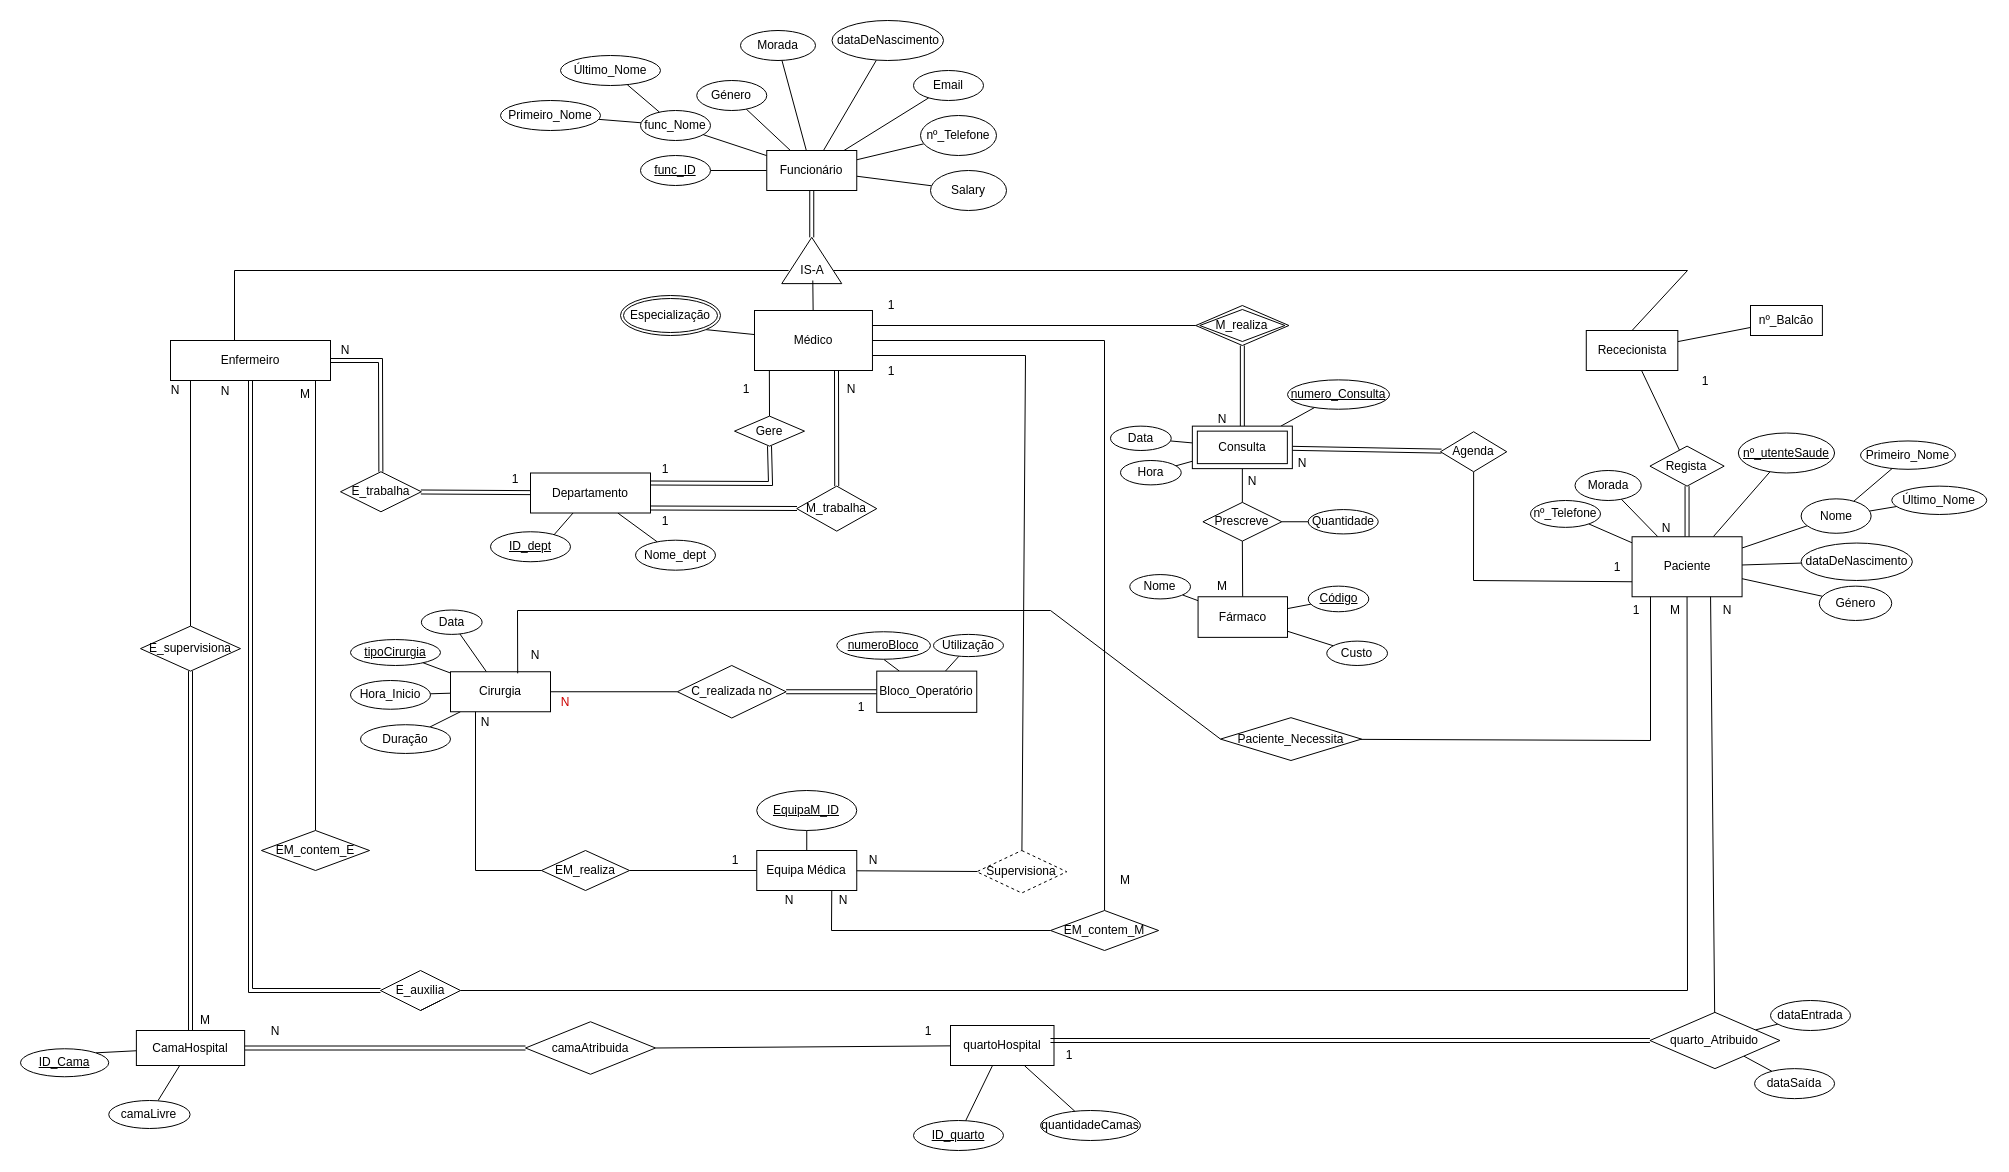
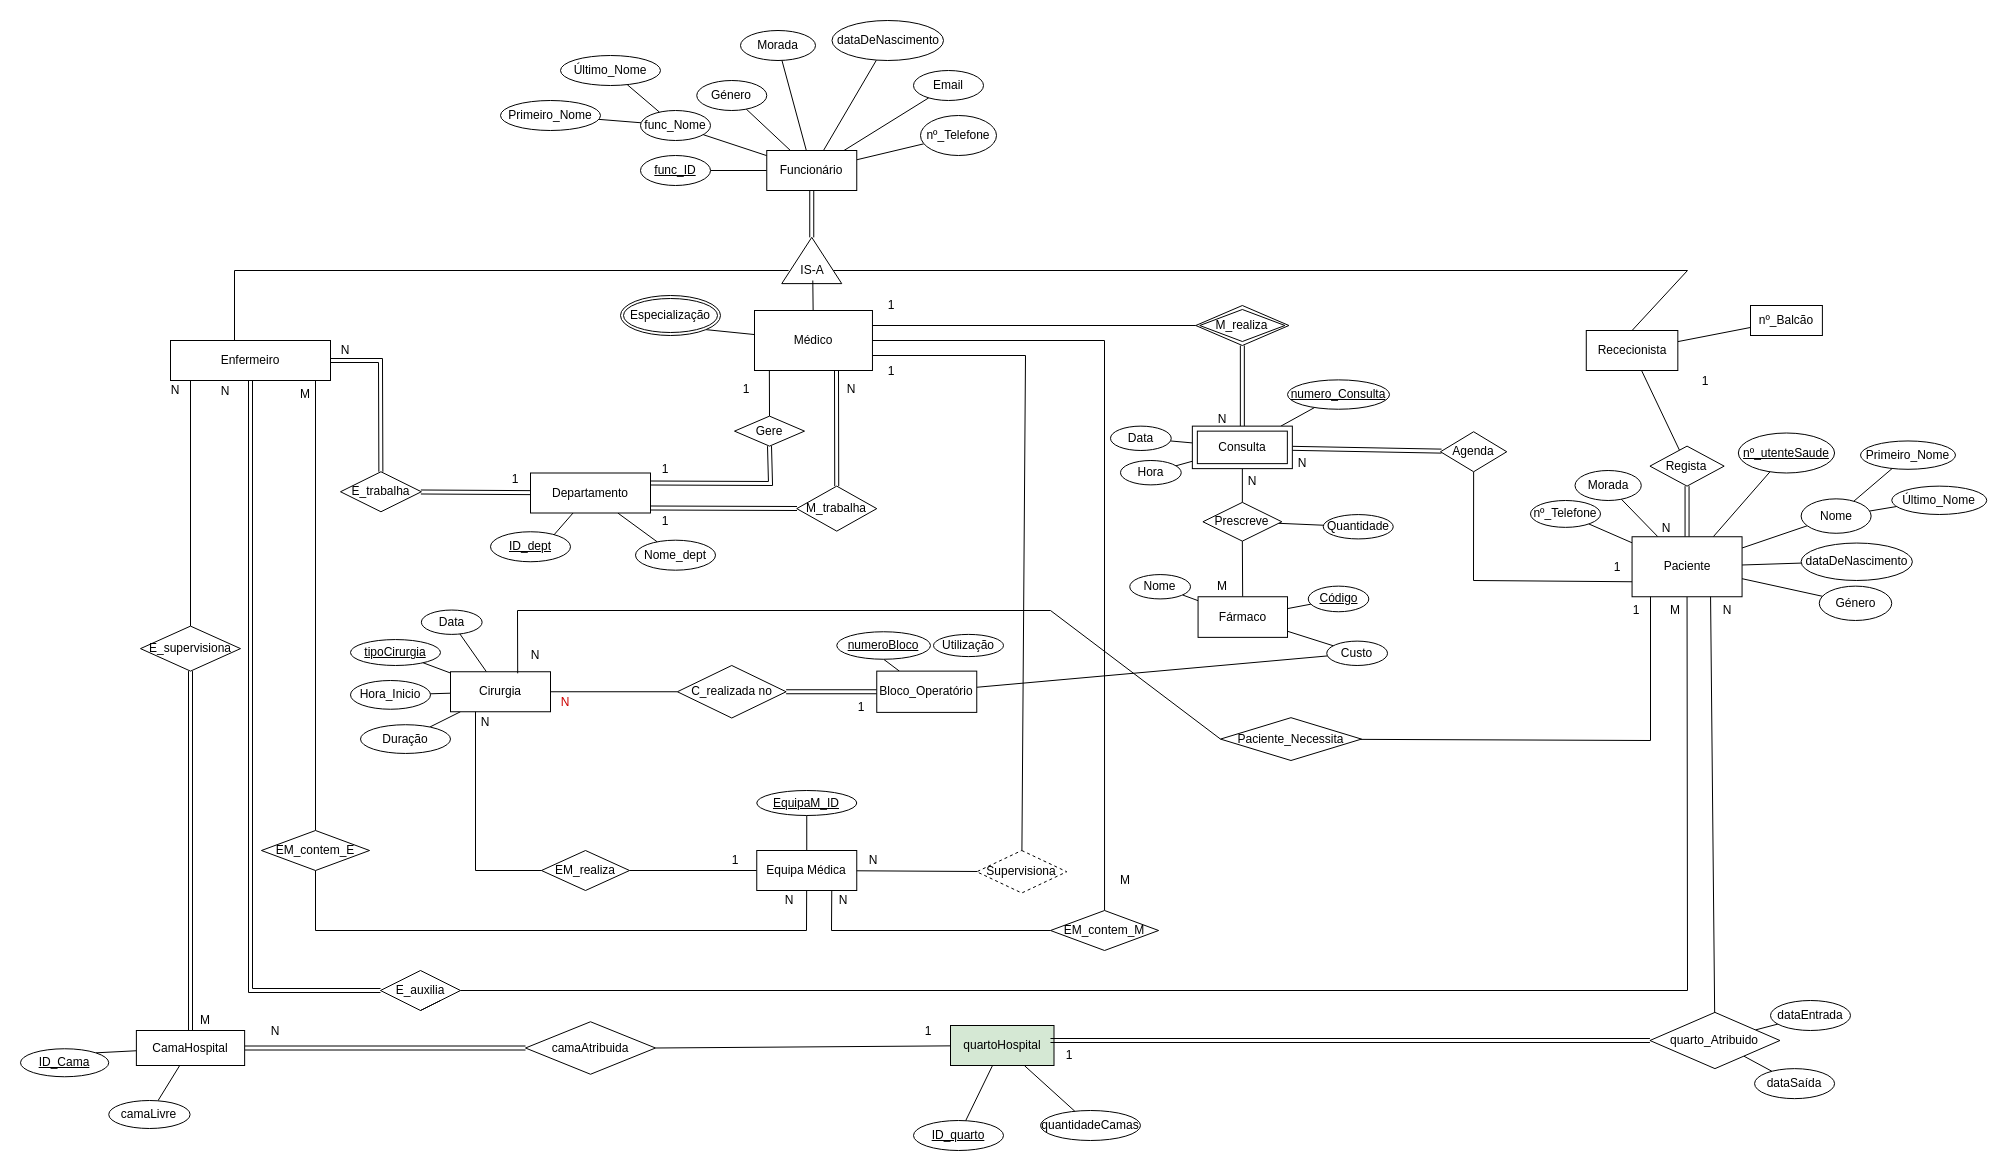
edge "Funcionário" -- "Salary": removed
node "Salary": removed
node "Quantidade": moved (1343, 522) -> (1358, 527)
edge "Utilização" -- "Bloco_Operatório": now "Custo" -- "Bloco_Operatório"
node "EquipaM_ID": size 100x40 -> 100x25
edge "EM_contem_E" -- "Equipa Médica": added
node "quartoHospital": fillcolor #ffffff -> #d5e8d4
